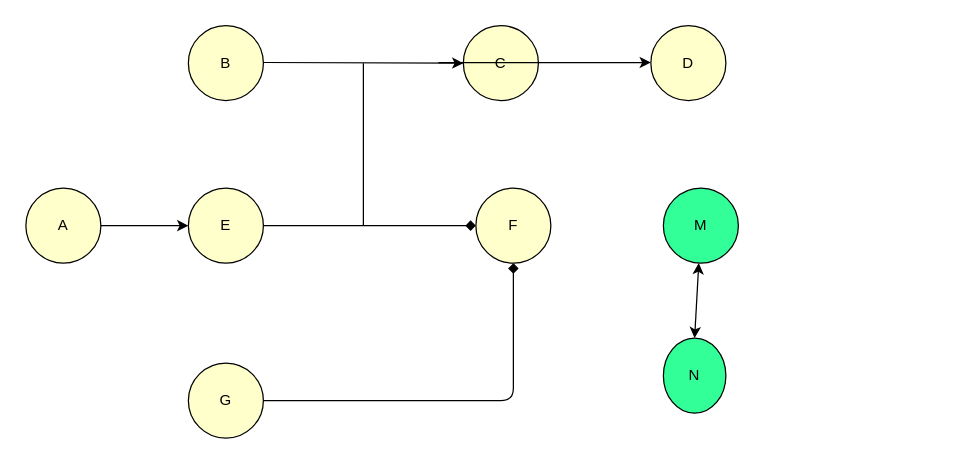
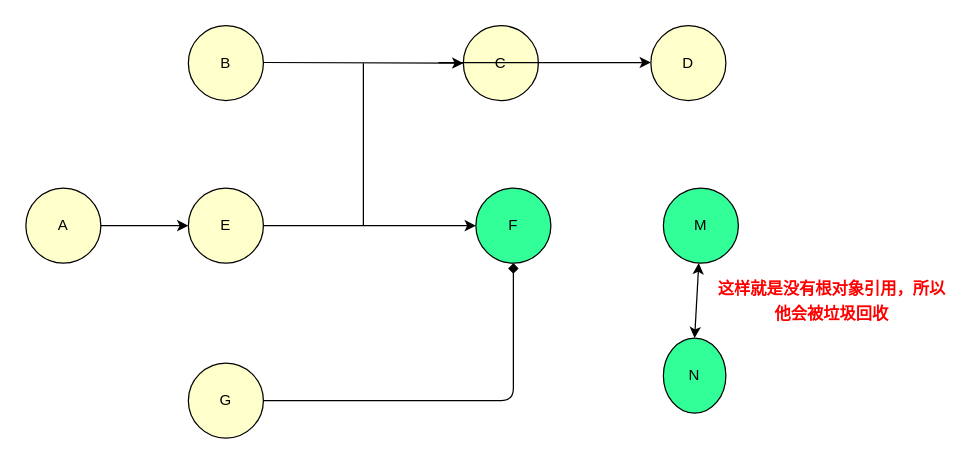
edge "E" -> "F": arrowhead diamond -> classic
node "F": fillcolor #ffffcc -> #33ff99
node "这样就是没有根对象引用，所以他会被垃圾回收": added
